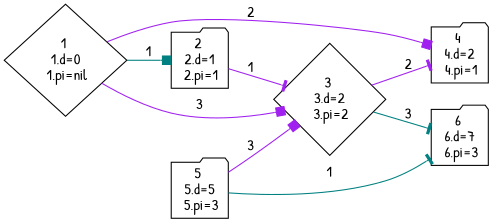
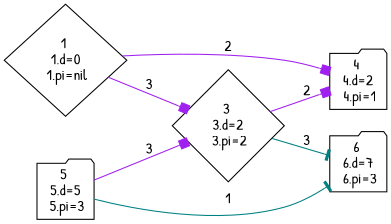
node "2 2.d=1 2.pi=1": removed
edge "3 3.d=2 3.pi=2" -> "4 4.d=2 4.pi=1": arrowhead tee -> box
